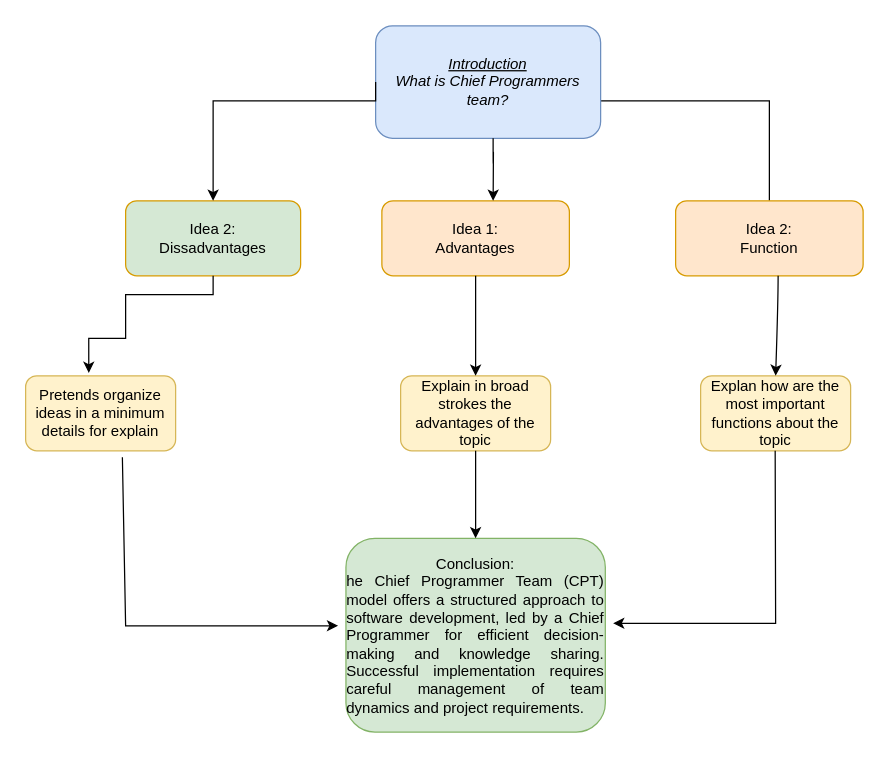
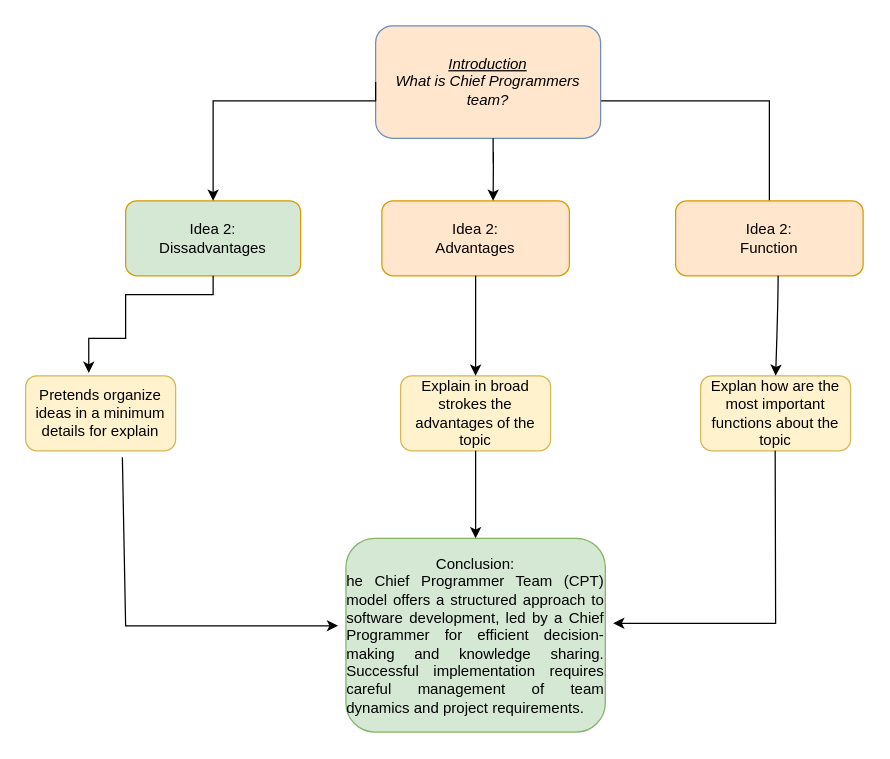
node "Introduction What is Chief Programmers team?": fillcolor #dae8fc -> #ffe6cc
node "Idea 1: Advantages": label "Idea 1: Advantages" -> "Idea 2: Advantages"
